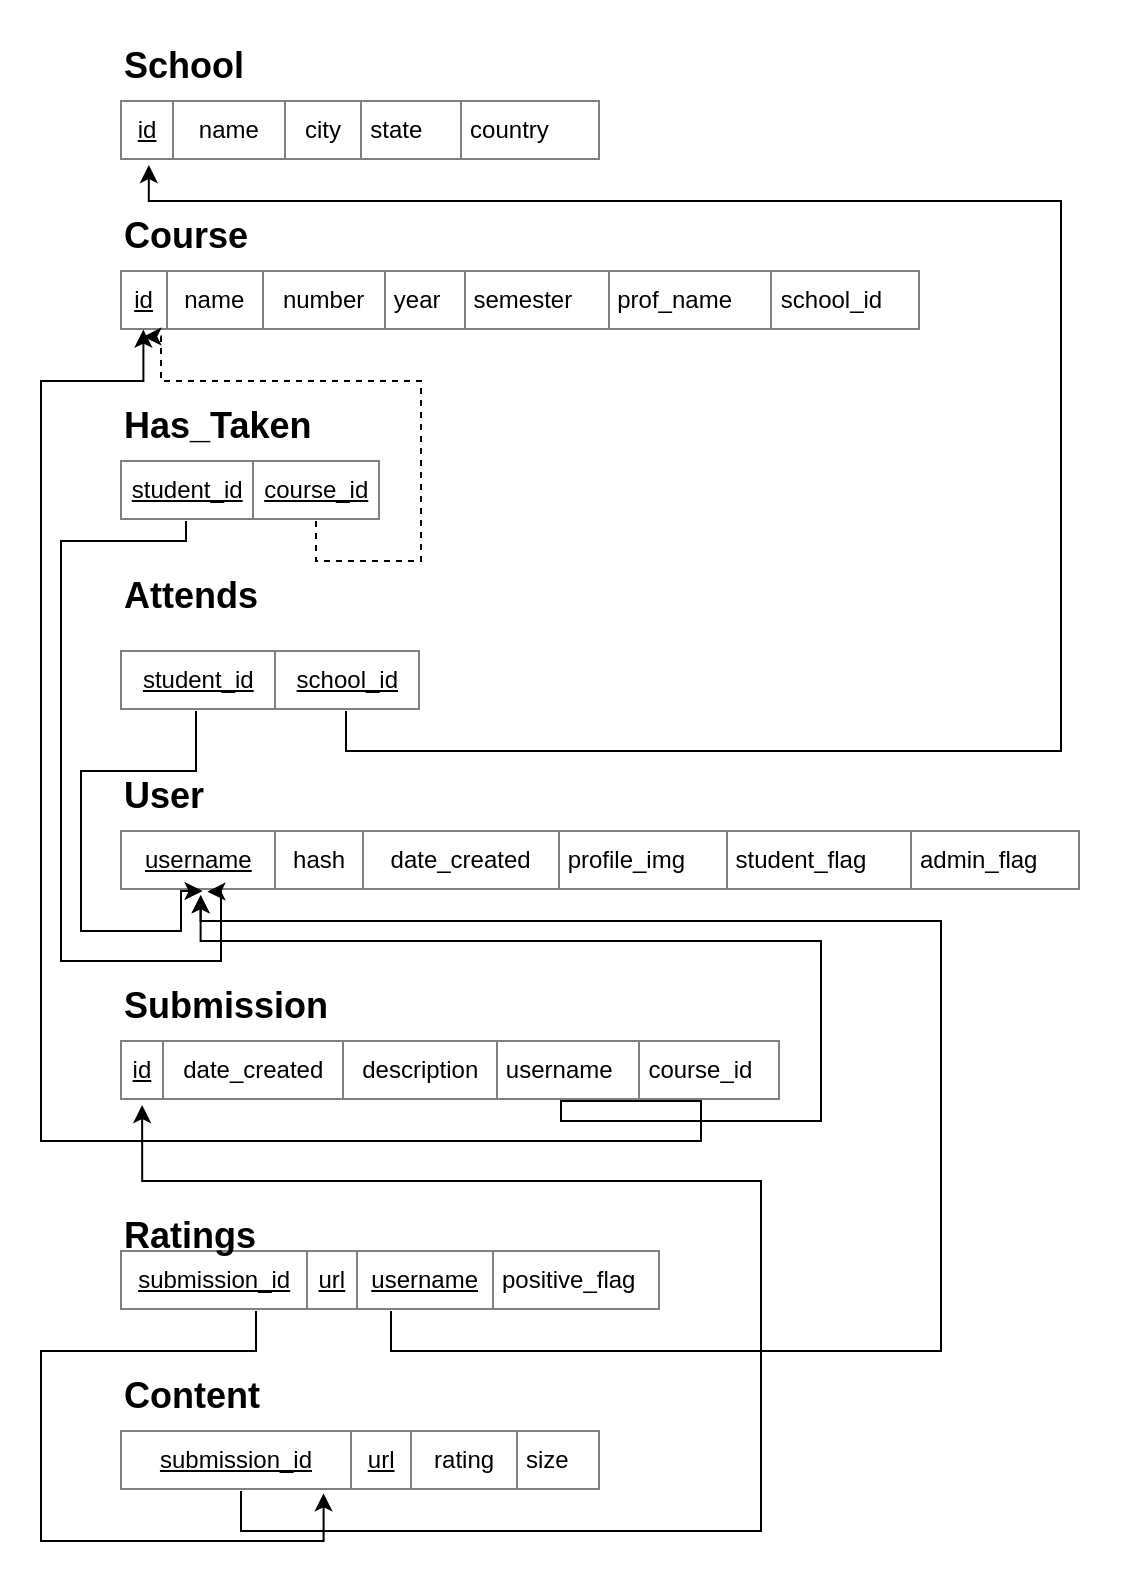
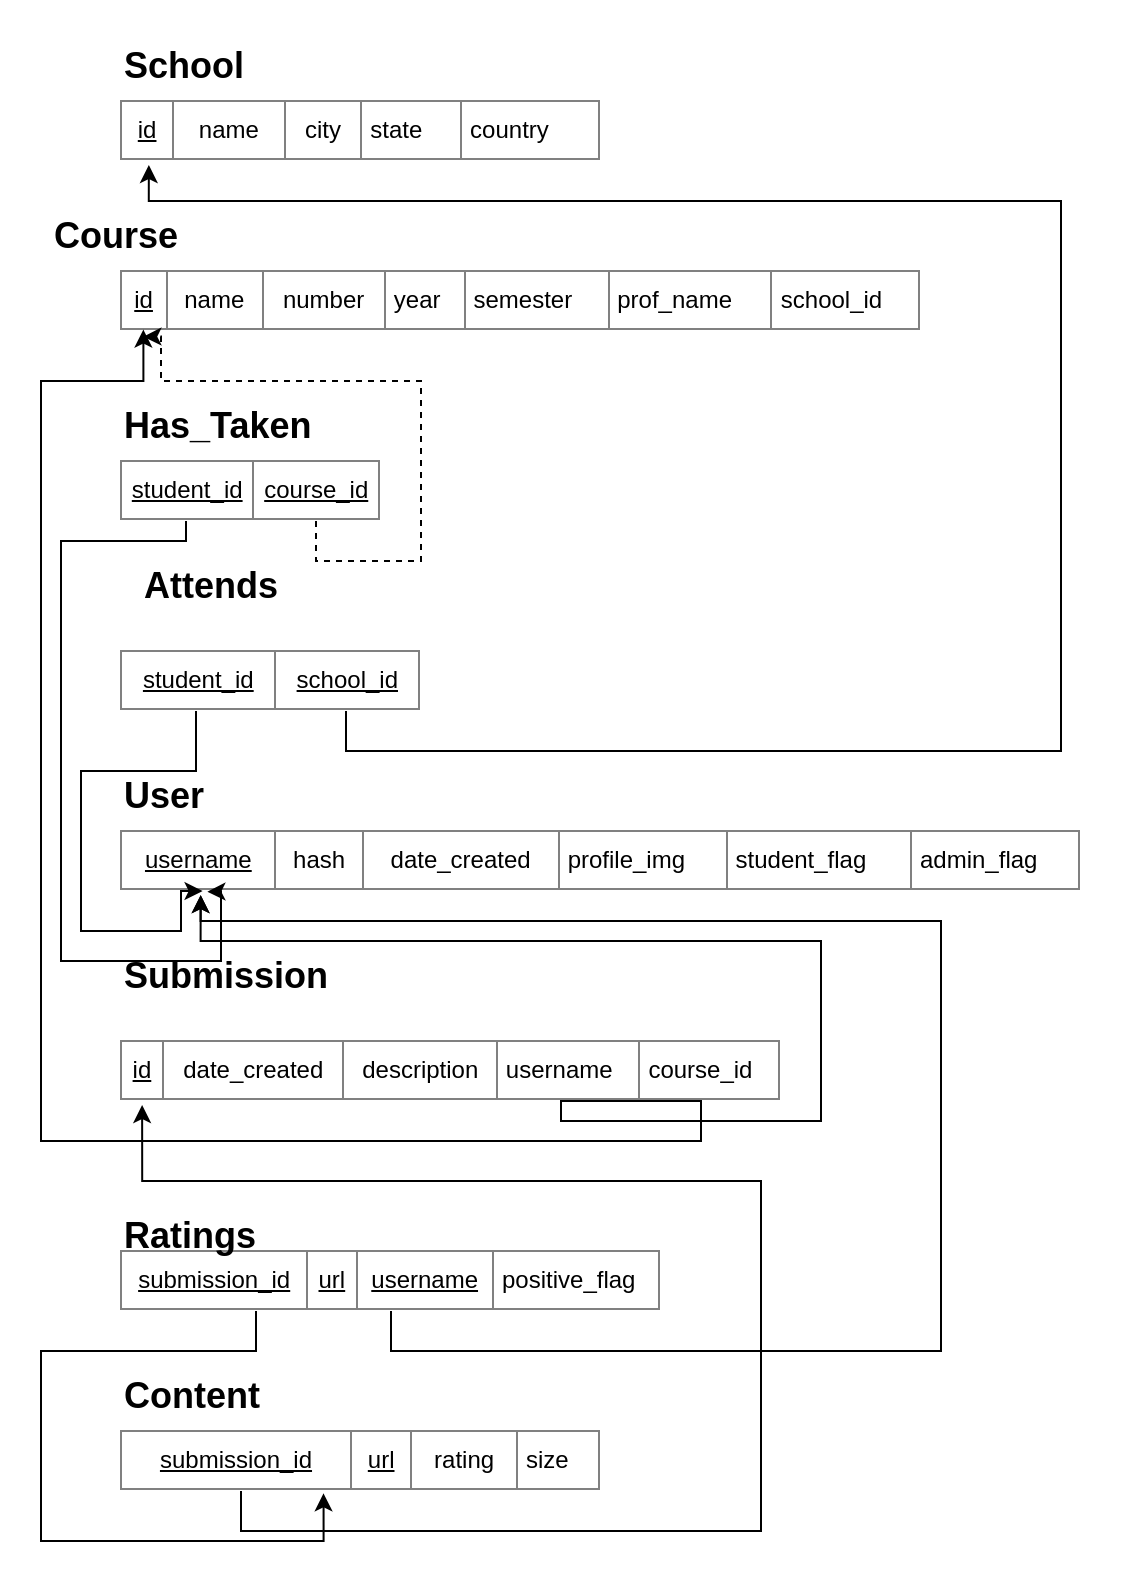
node "Course": moved (201, 231) -> (131, 231)
node "Attends": moved (201, 601) -> (221, 591)
node "Submission": moved (241, 1001) -> (241, 971)
